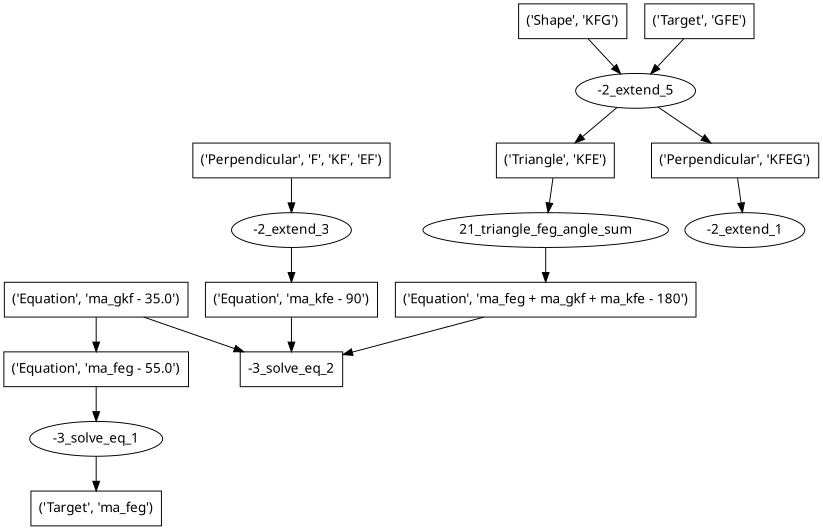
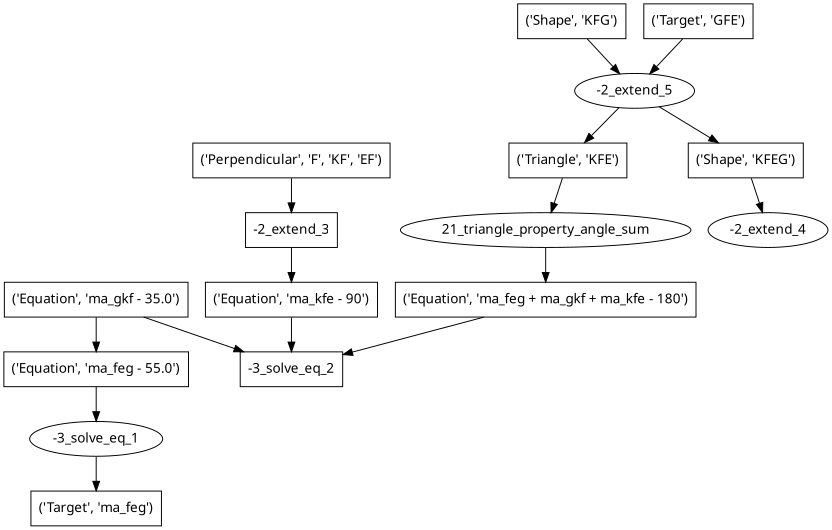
node "('Perpendicular', 'KFEG')": label "('Perpendicular', 'KFEG')" -> "('Shape', 'KFEG')"
node "-2_extend_3": shape ellipse -> box
node "21_triangle_feg_angle_sum": label "21_triangle_feg_angle_sum" -> "21_triangle_property_angle_sum"
node "-2_extend_1": label "-2_extend_1" -> "-2_extend_4"
